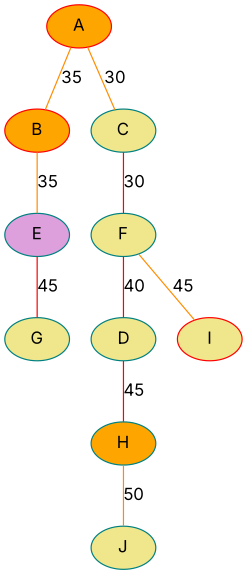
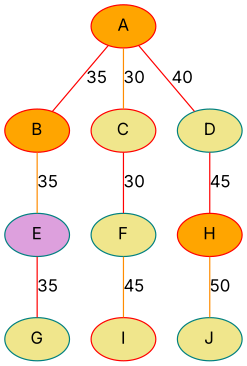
edge "A" -- "B": color darkorange -> red
node "C": color teal -> red
edge "E" -- "G": label "45" -> "35"
edge "F" -- "D": now "A" -- "D"
node "H": color teal -> red
